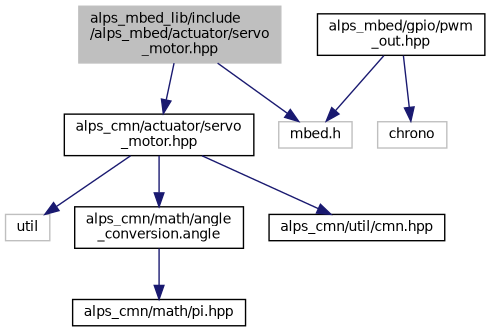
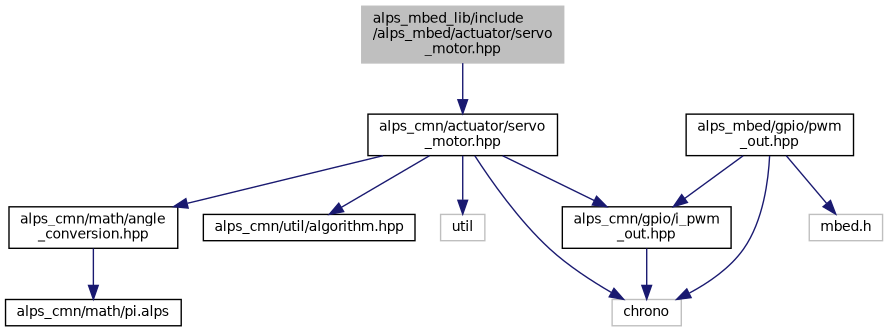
edge "alps_mbed_lib/include /alps_mbed/actuator/servo _motor.hpp" -> "mbed.h": removed
node "alps_cmn/math/angle _conversion.angle": label "alps_cmn/math/angle _conversion.angle" -> "alps_cmn/math/angle _conversion.hpp"
node "alps_cmn/util/cmn.hpp": label "alps_cmn/util/cmn.hpp" -> "alps_cmn/util/algorithm.hpp"
node "alps_cmn/gpio/i_pwm _out.hpp": added
edge "alps_cmn/actuator/servo _motor.hpp" -> "chrono": added
node "alps_cmn/math/pi.hpp": label "alps_cmn/math/pi.hpp" -> "alps_cmn/math/pi.alps"
